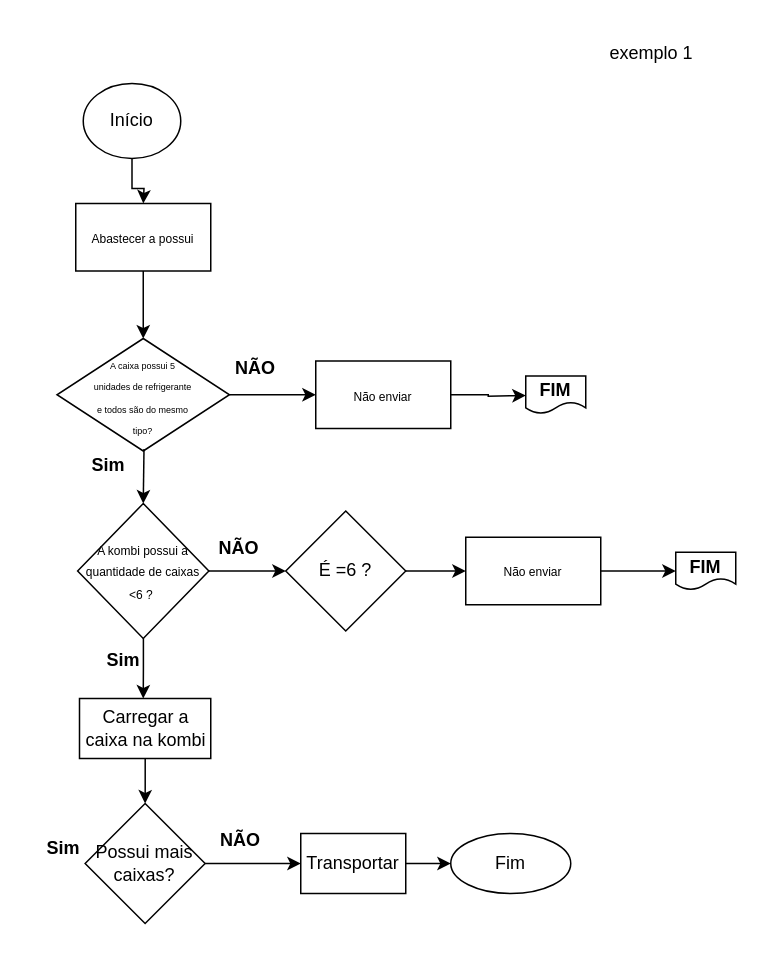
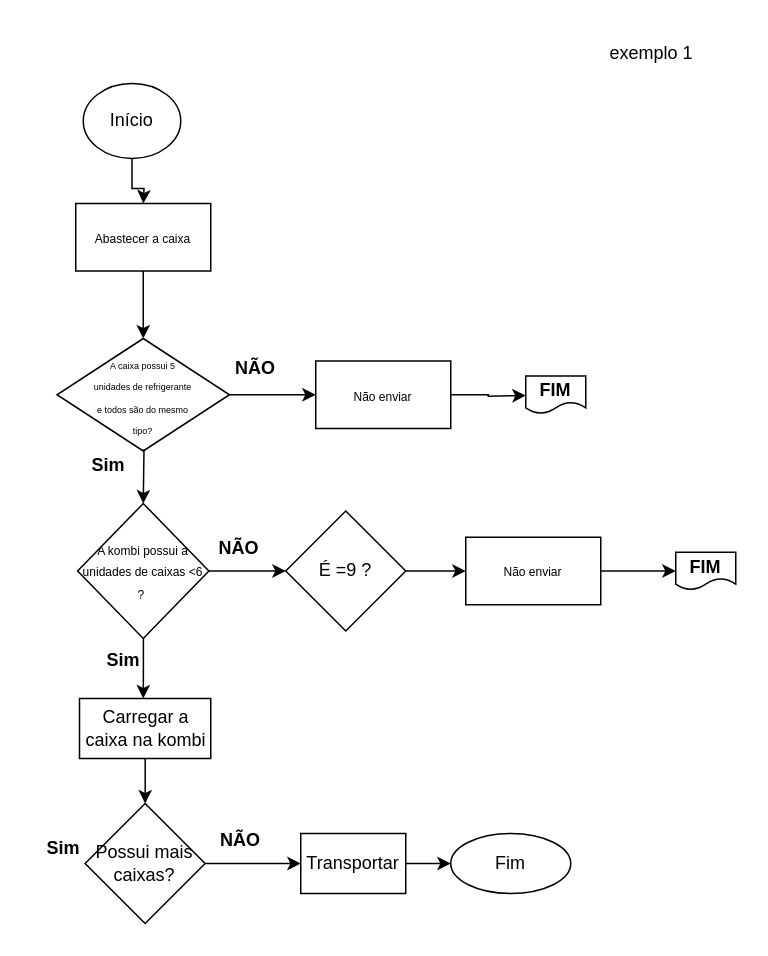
node "Abastecer a possui": label "Abastecer a possui" -> "Abastecer a caixa"
node "A kombi possui a quantidade de caixas <6 ?": label "A kombi possui a quantidade de caixas <6 ?" -> "A kombi possui a unidades de caixas <6 ?"
node "É =6 ?": label "É =6 ?" -> "É =9 ?"
